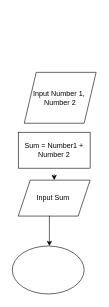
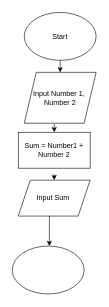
node "Start": added
edge "Start" -> "Input Number 1, Number 2": added
edge "Input Number 1, Number 2" -> "Sum = Number1 + Number 2": added
